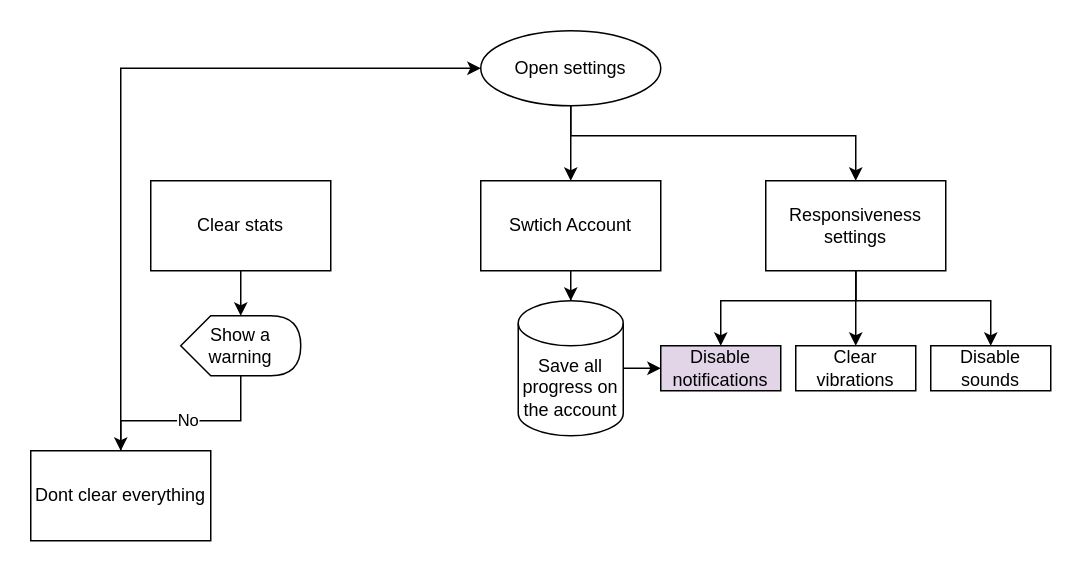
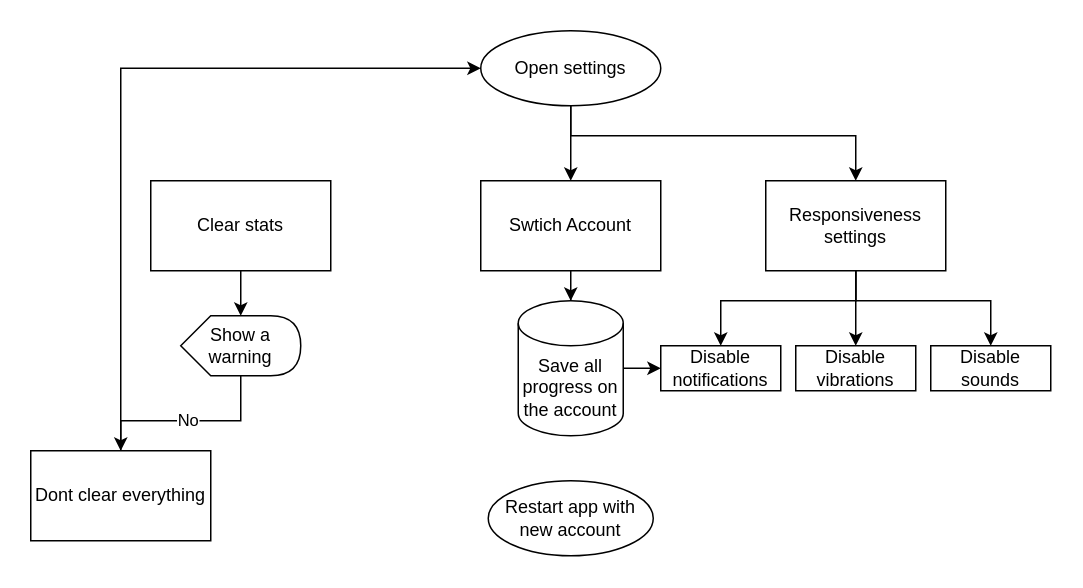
node "Disable notifications": fillcolor #e1d5e7 -> #ffffff
node "Clear vibrations": label "Clear vibrations" -> "Disable vibrations"
node "Restart app with new account": added
